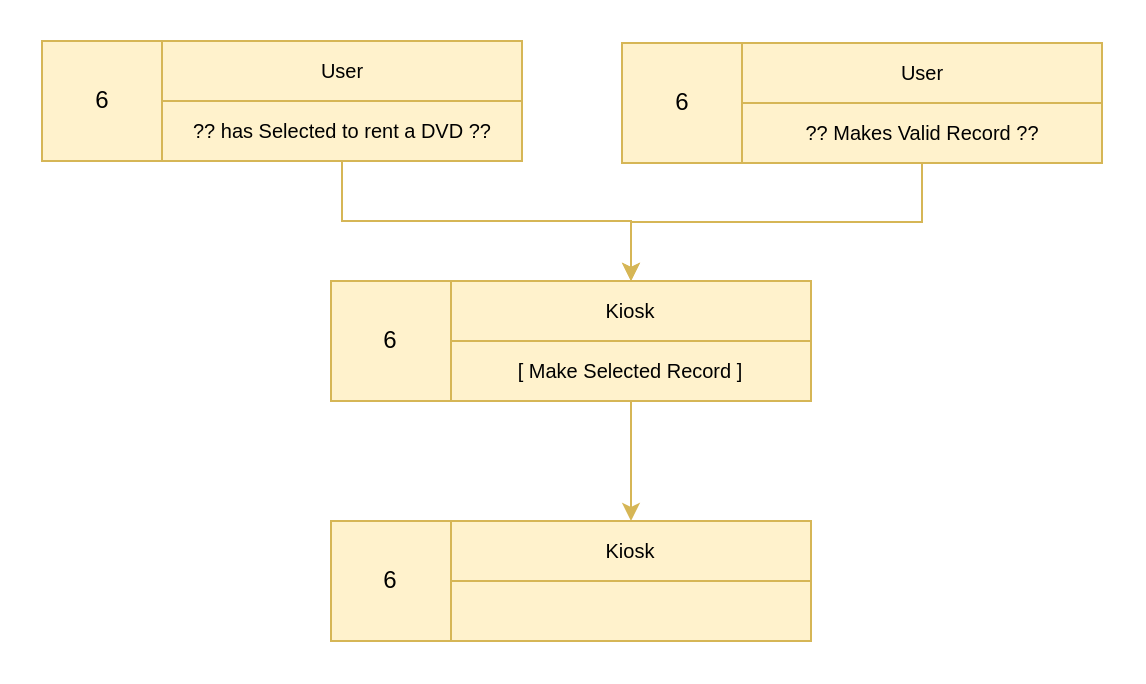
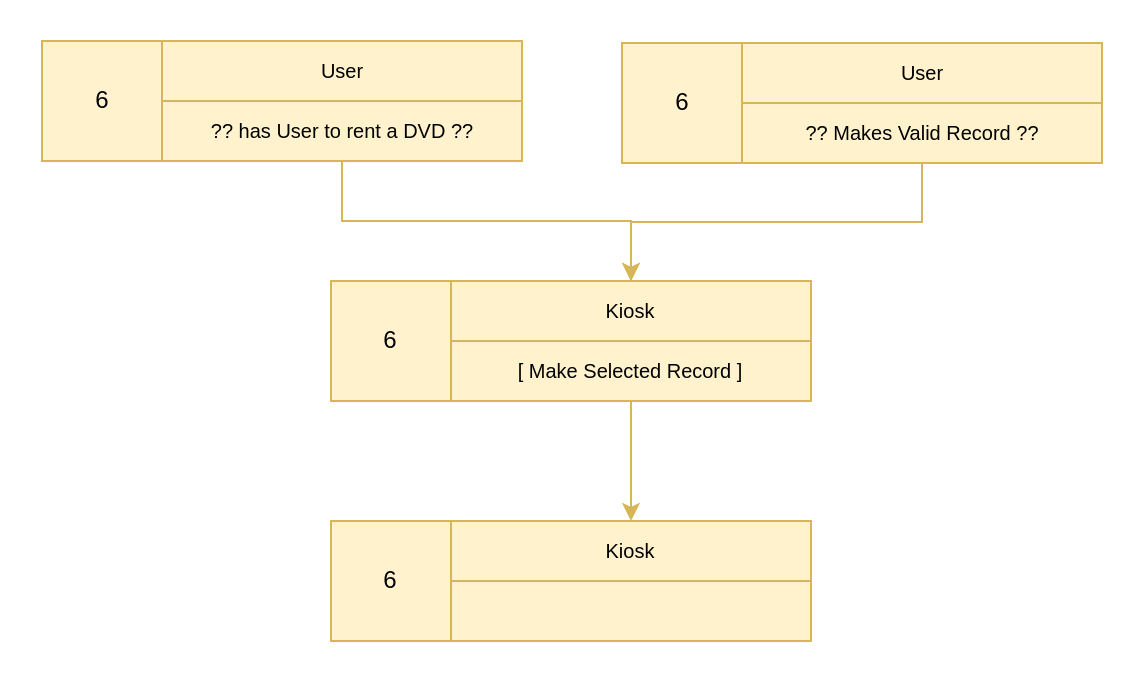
node "?? has Selected to rent a DVD ??": label "?? has Selected to rent a DVD ??" -> "?? has User to rent a DVD ??"
